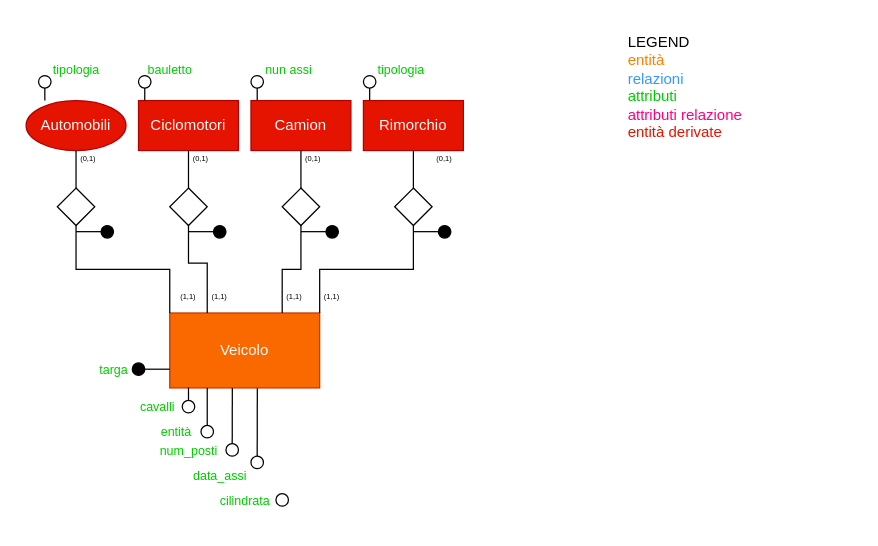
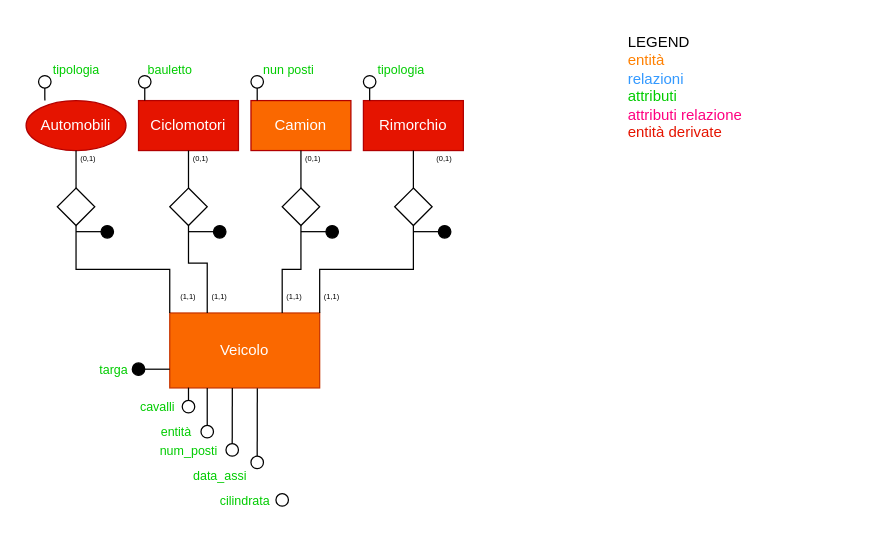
node "nun assi": label "nun assi" -> "nun posti"
node "Camion": fillcolor #e51400 -> #fa6800
